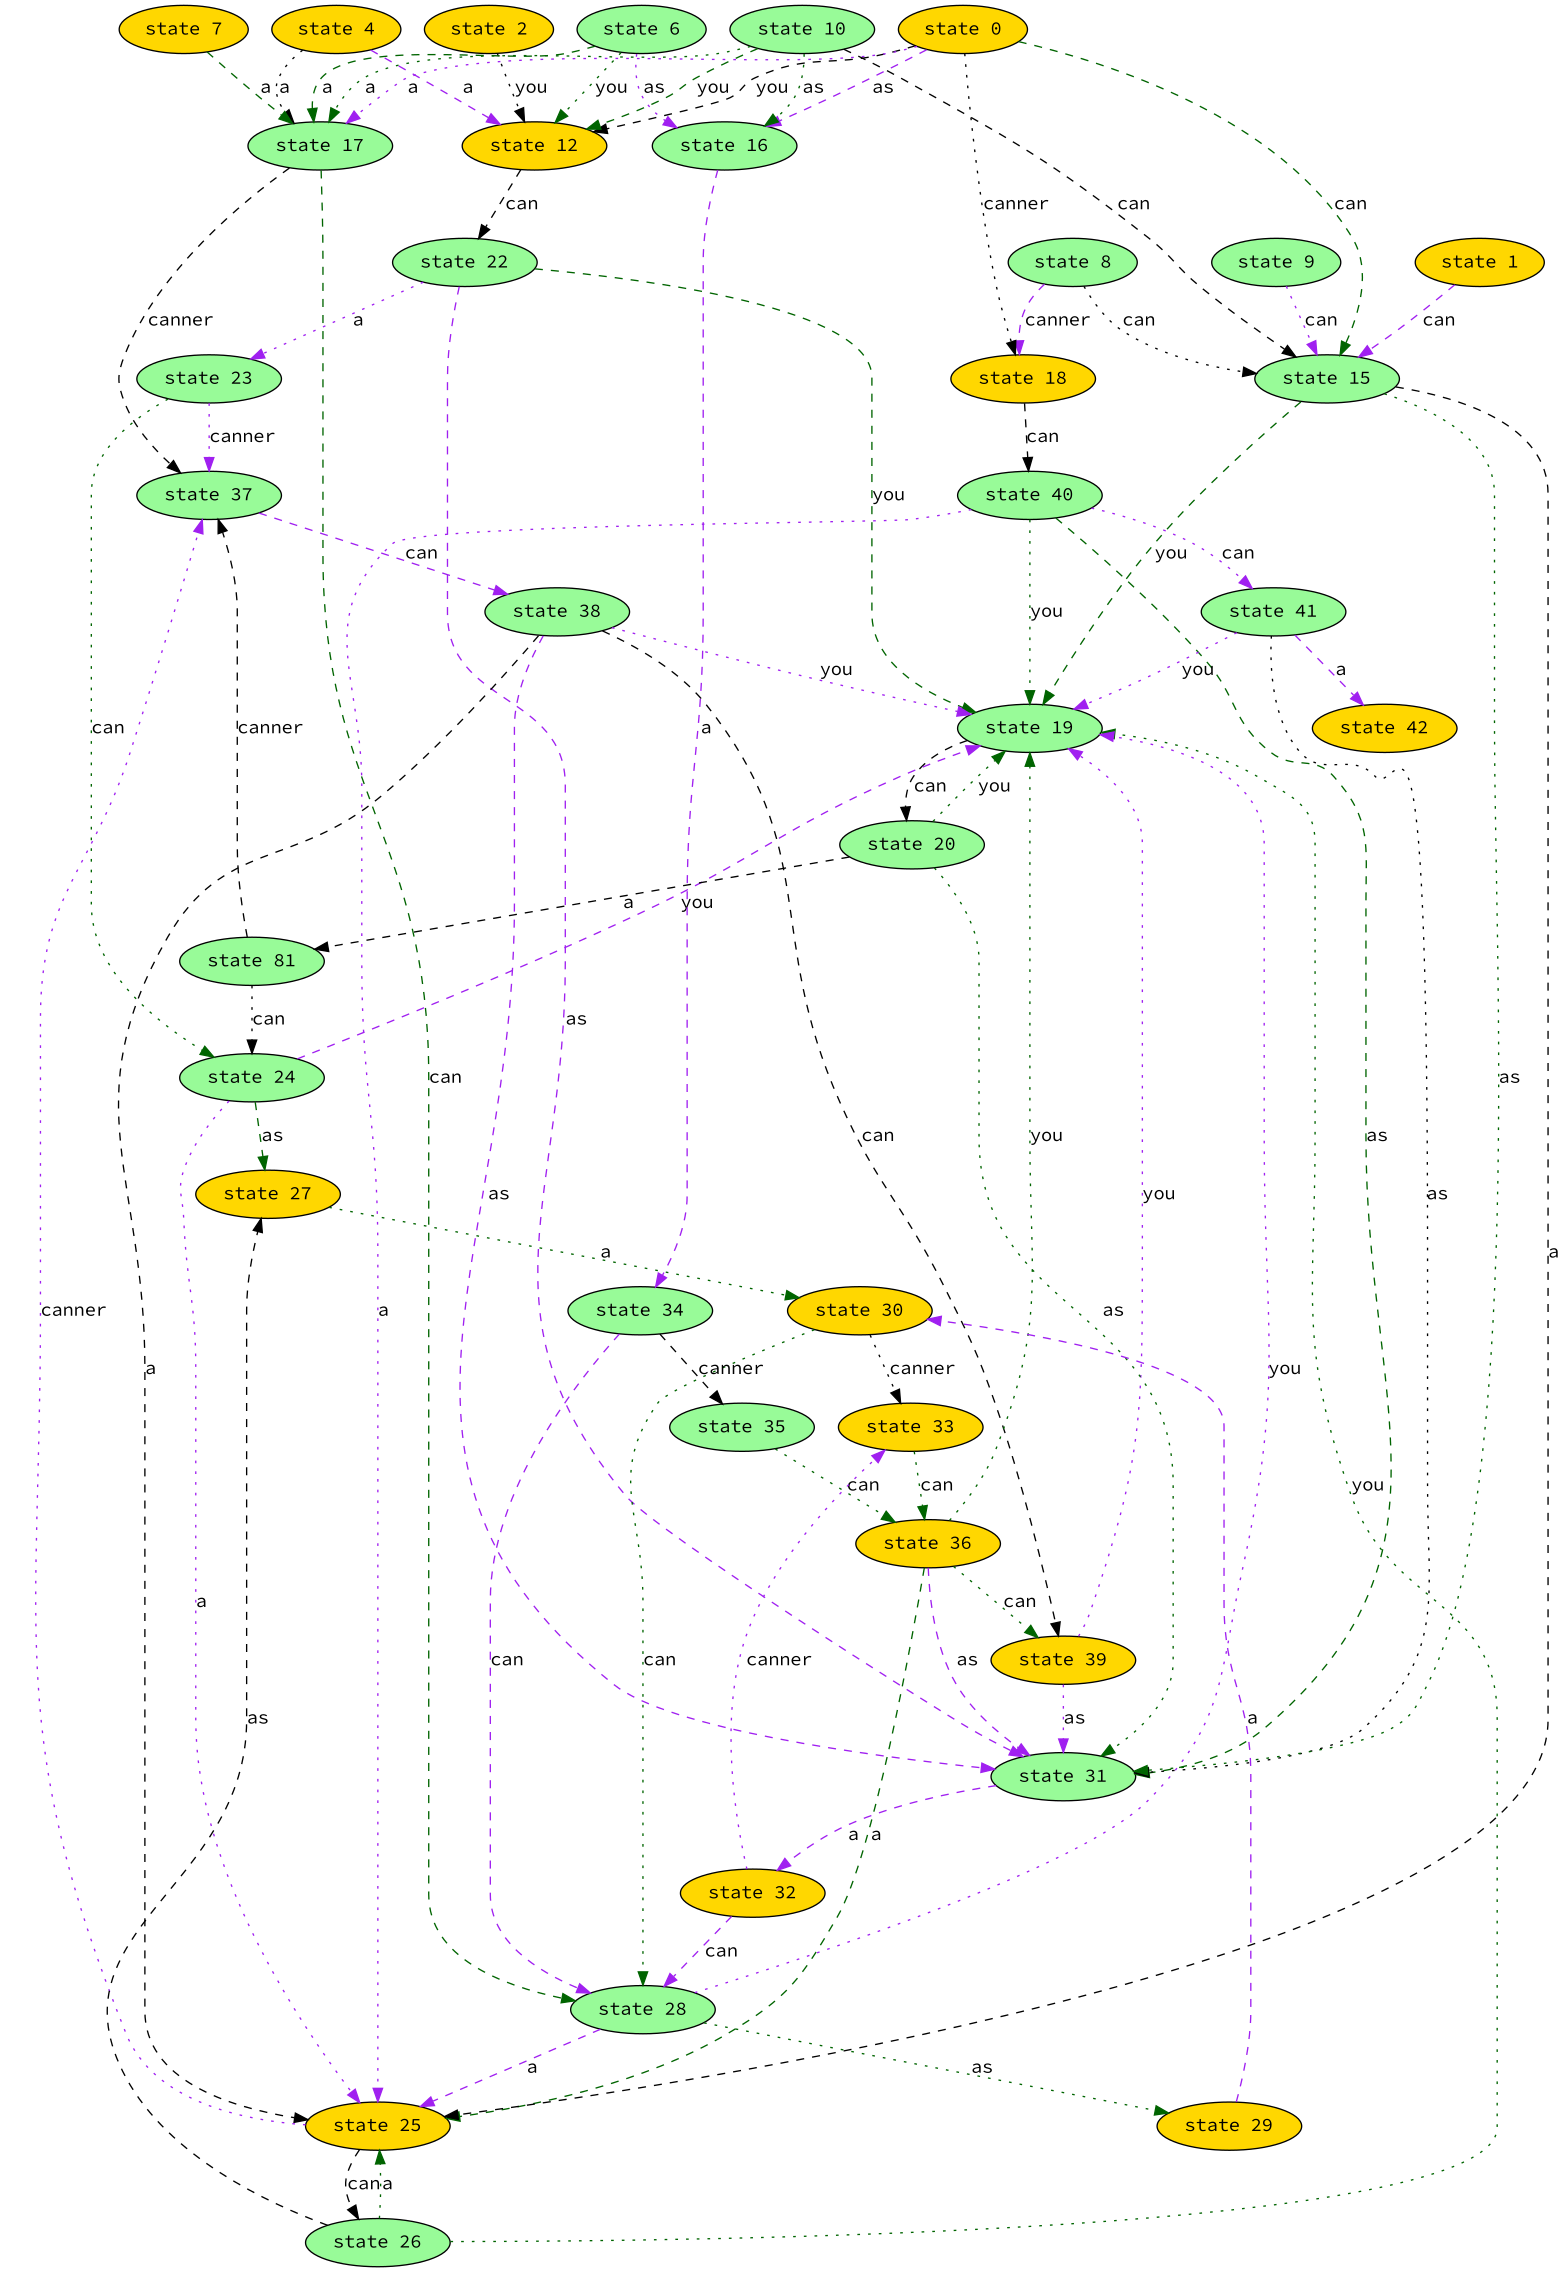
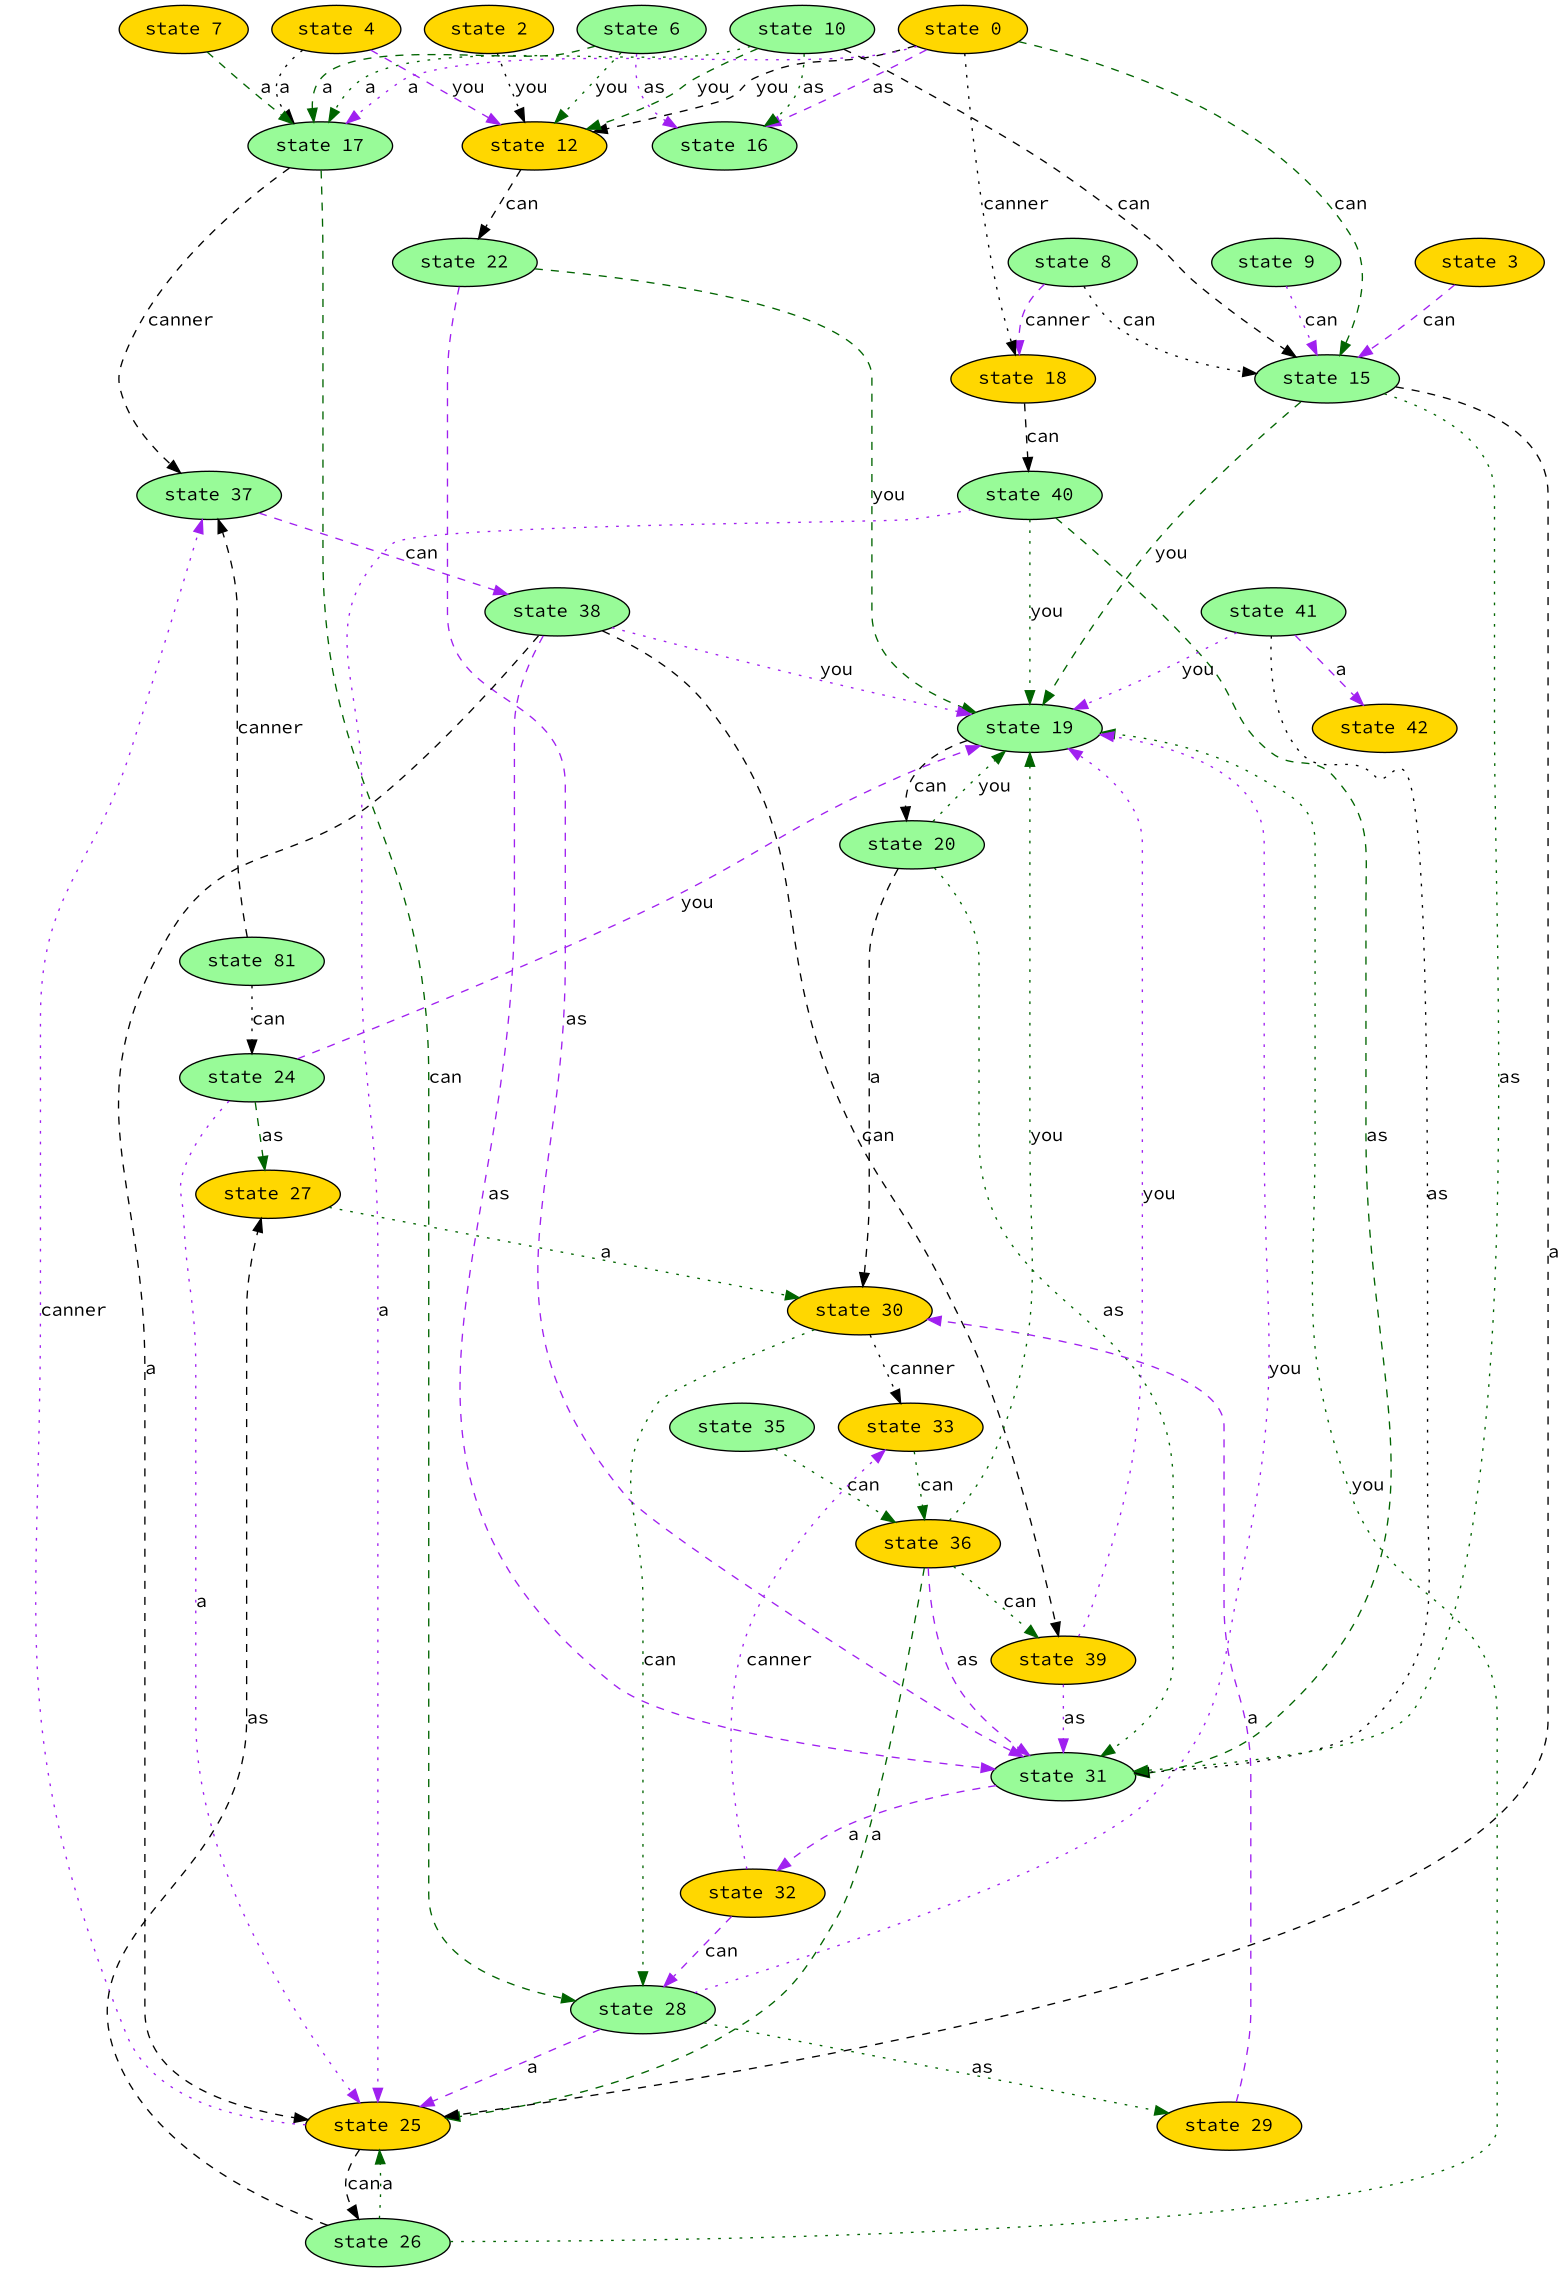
edge "state 4" -> "state 12": label "a" -> "you"
node "state 1": label "state 1" -> "state 3"
node "state 23": removed
edge "state 40" -> "state 41": removed, label "can"
edge "state 20" -> "state 81": now "state 20" -> "state 30"
node "state 34": removed
